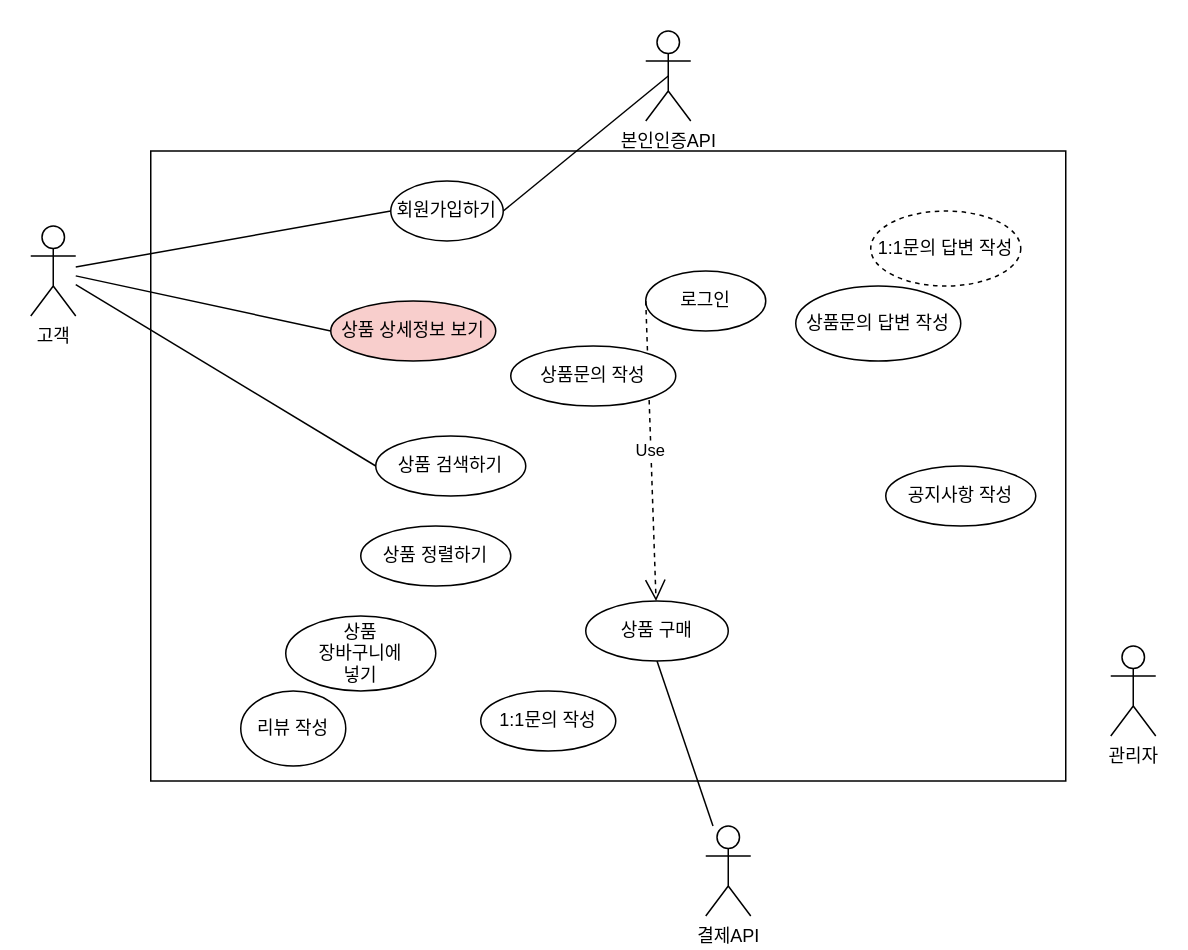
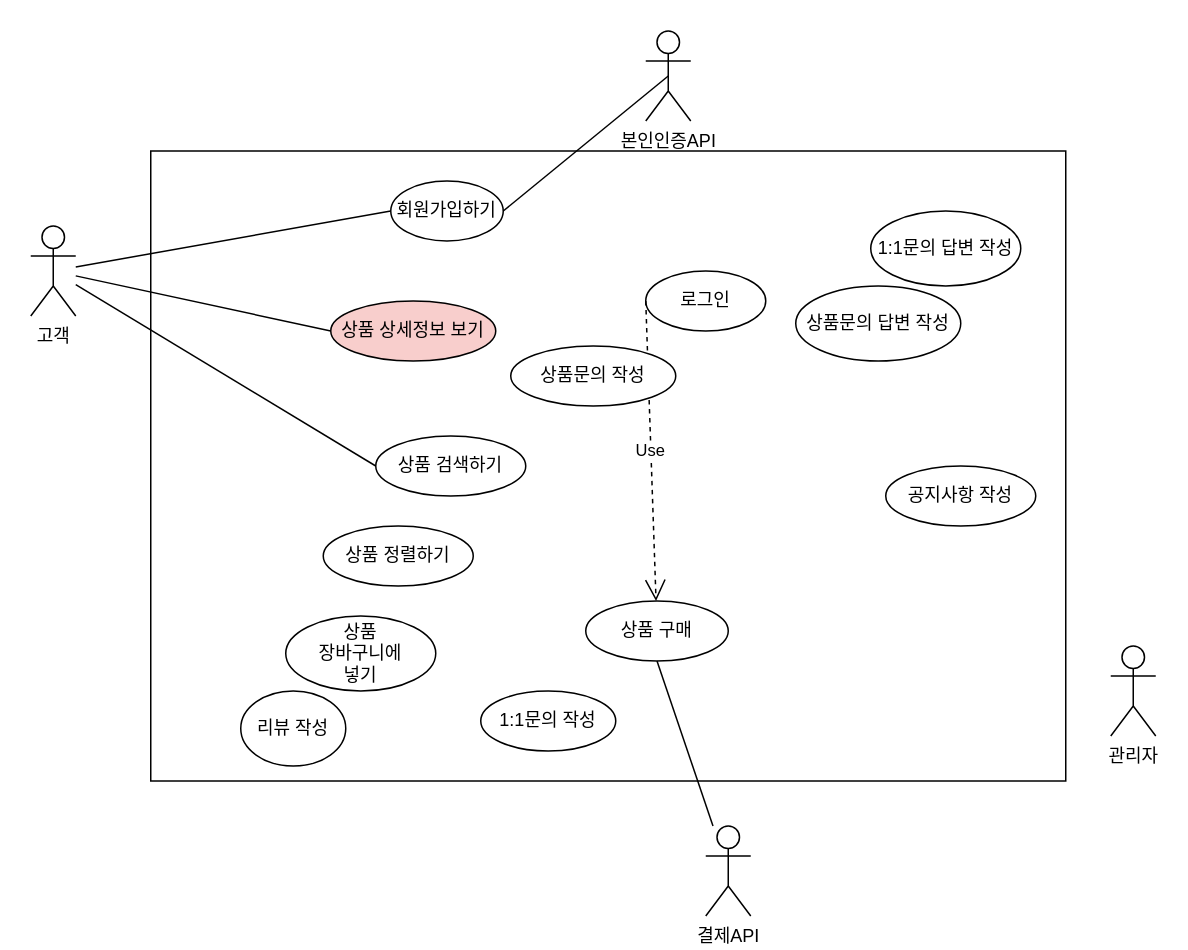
node "1:1문의 답변 작성": style dashed -> solid
node "상품 정렬하기": moved (436, 556) -> (398, 556)
